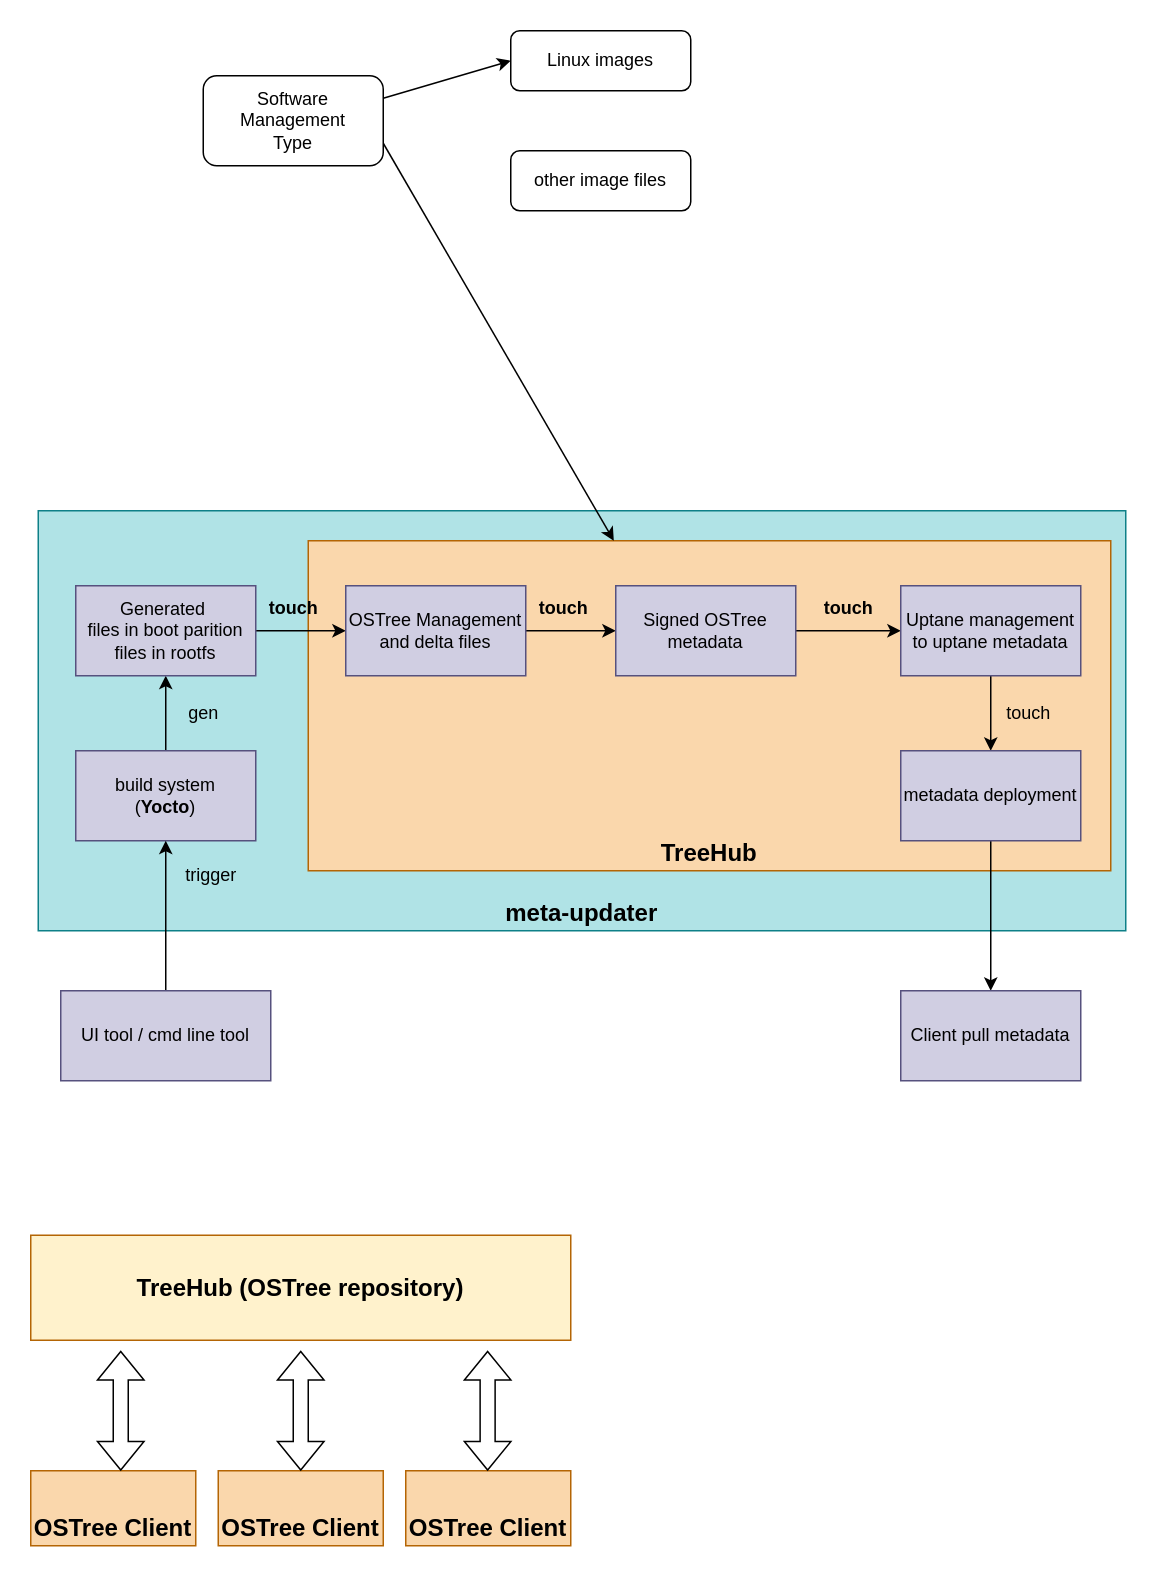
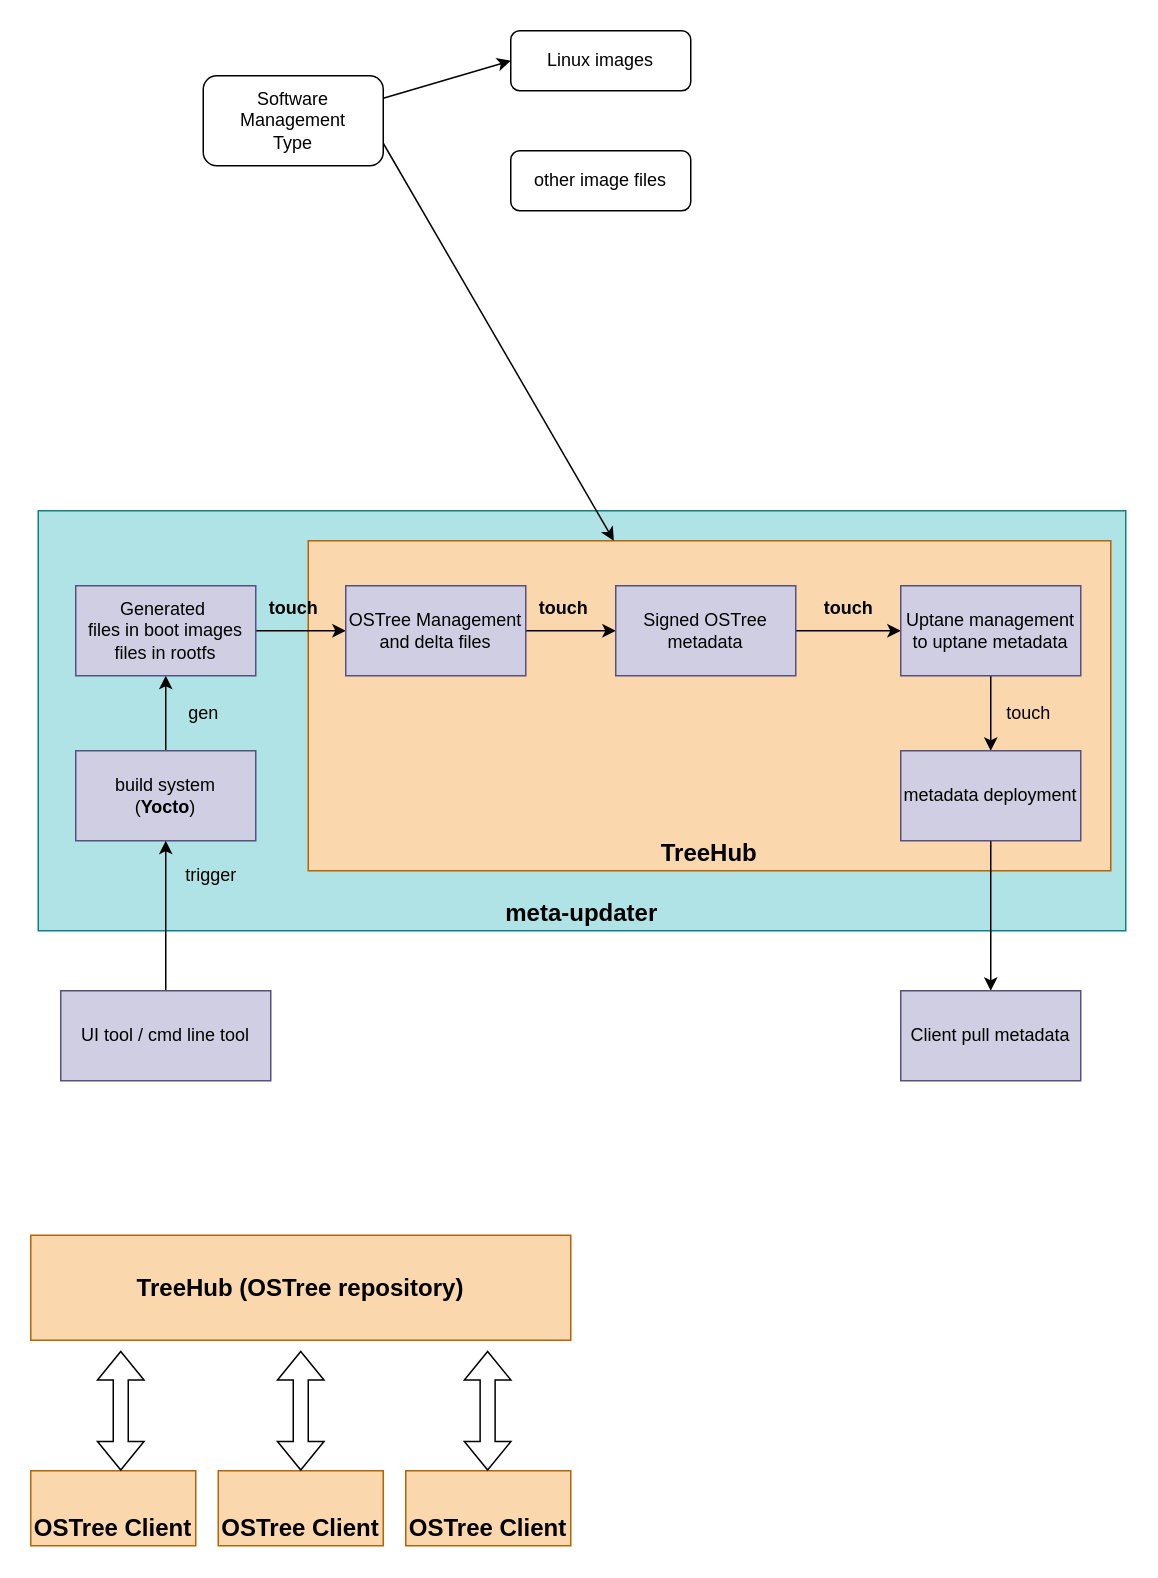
node "Generated files in boot parition files in rootfs": label "Generated files in boot parition files in rootfs" -> "Generated files in boot images files in rootfs"
node "TreeHub (OSTree repository)": fillcolor #fff2cc -> #fad7ac
